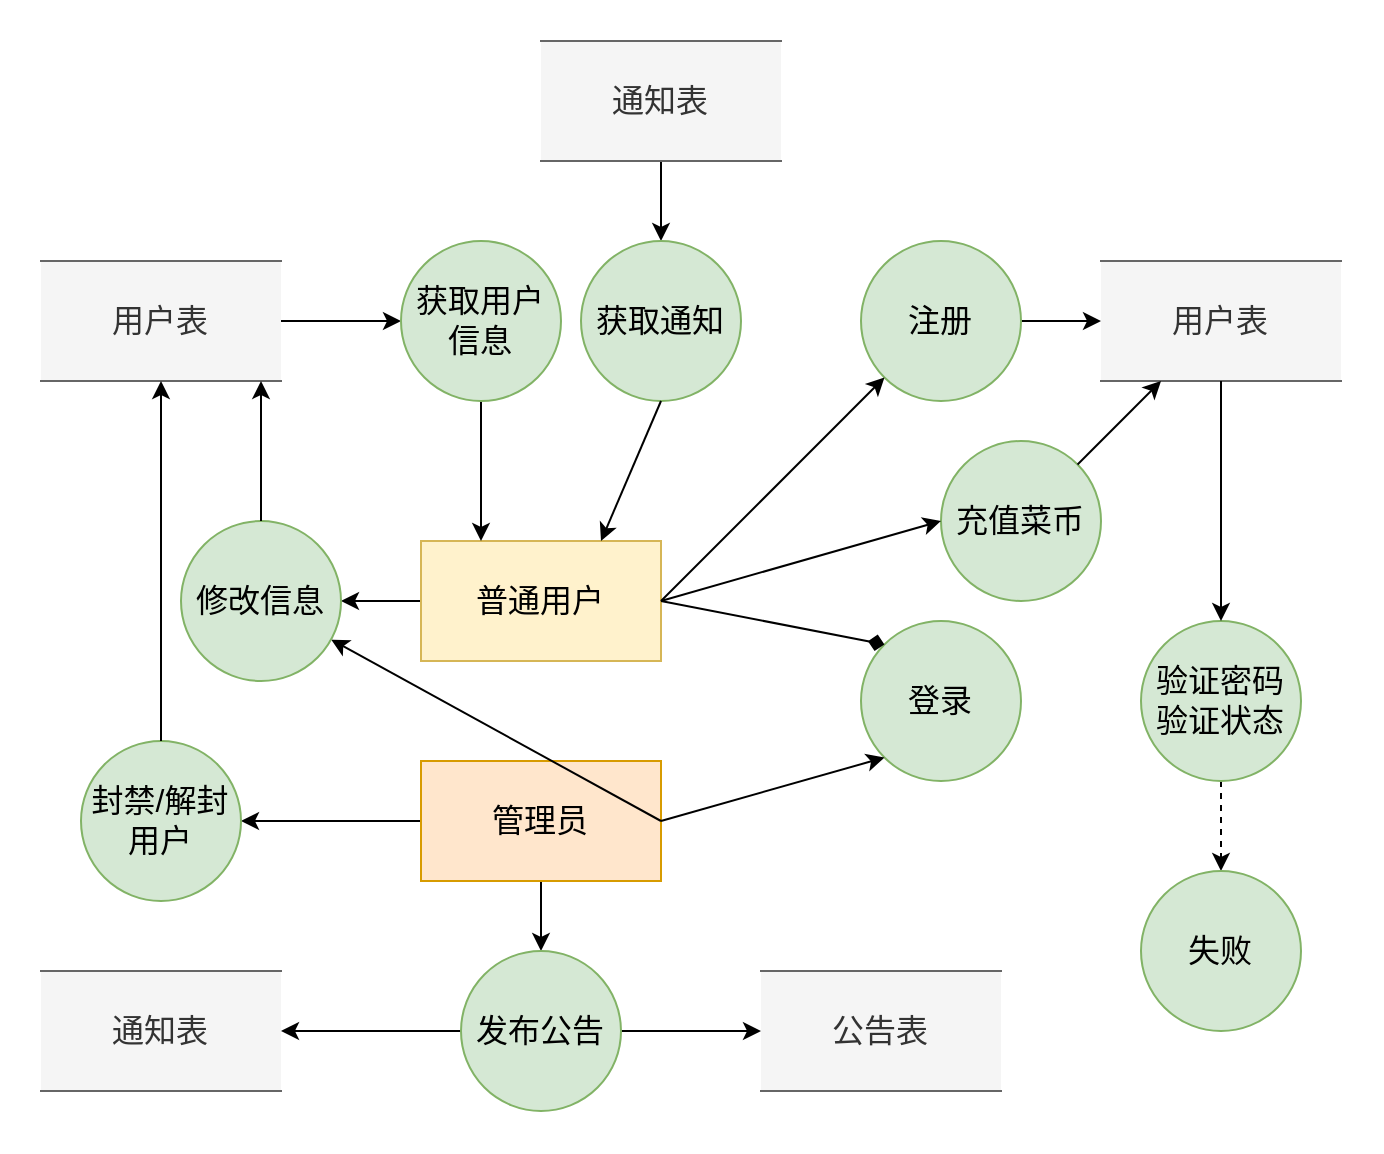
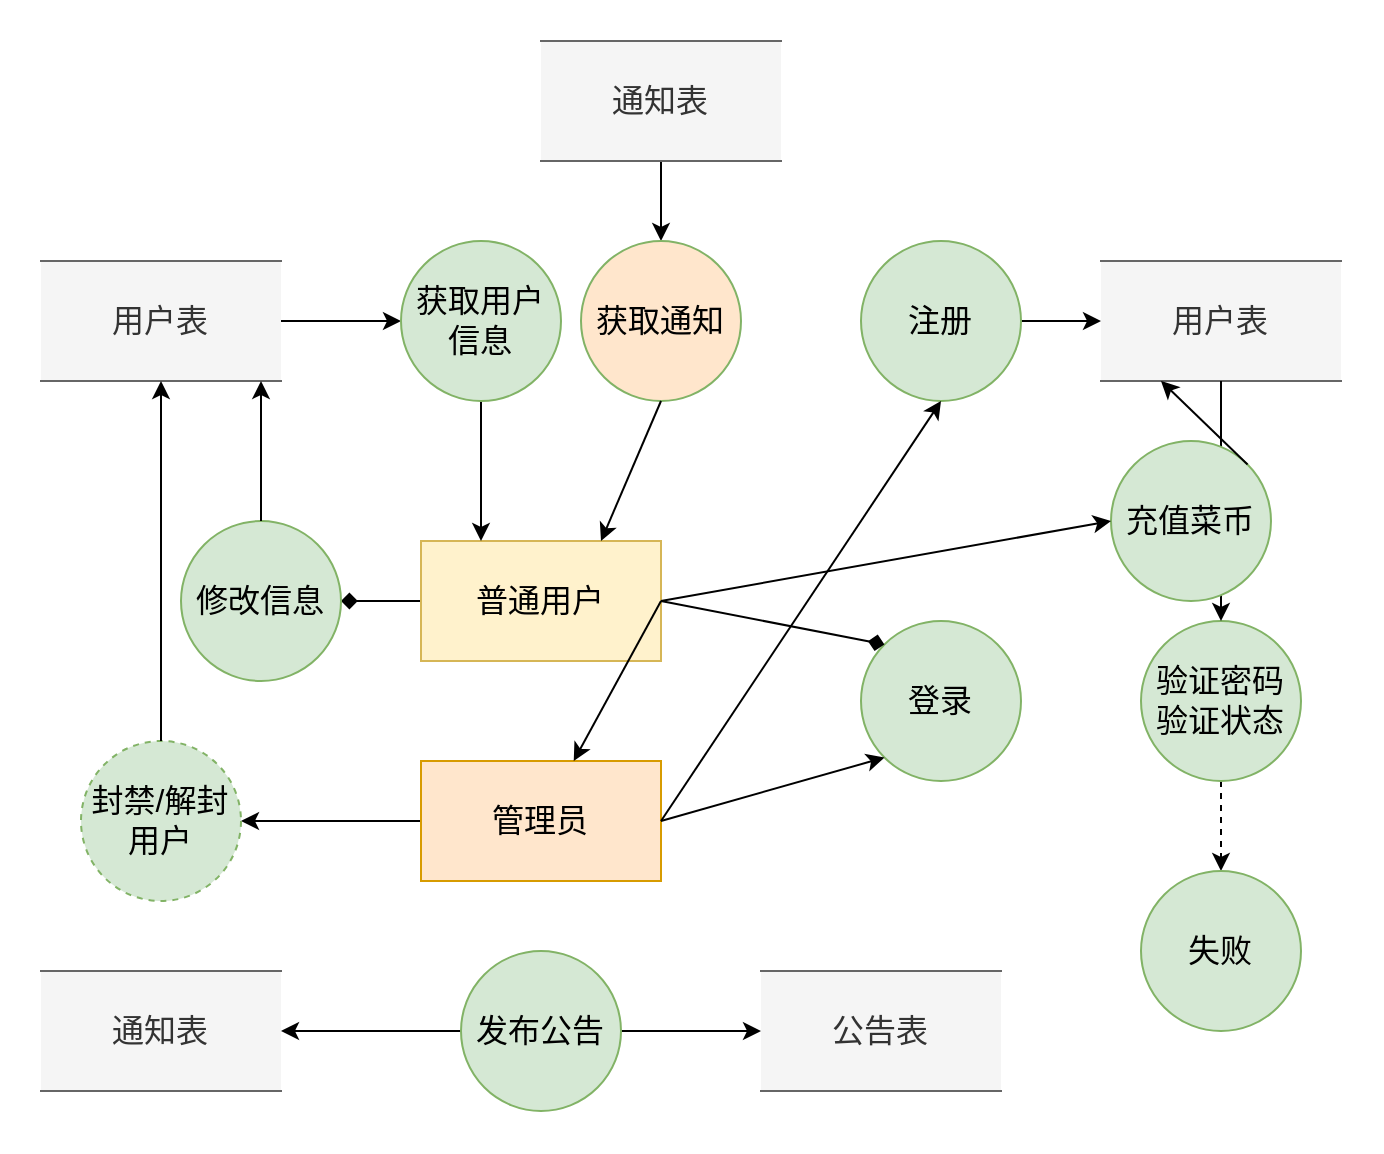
node "获取通知": fillcolor #d5e8d4 -> #ffe6cc
edge "普通用户" -> "注册": now "普通用户" -> "管理员"
node "充值菜币": moved (1021, 521) -> (1191, 521)
edge "普通用户" -> "修改信息": arrowhead classic -> diamond
edge "管理员" -> "修改信息": now "管理员" -> "注册"
node "封禁/解封 用户": style solid -> dashed
edge "管理员" -> "发布公告": removed
